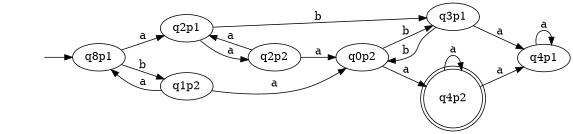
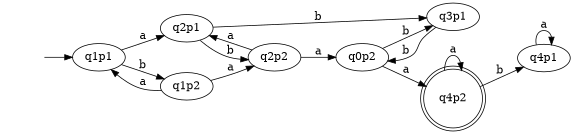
edge "q3p1" -> "q4p1": removed, label "a"
edge "q2p1" -> "q2p2": label "a" -> "b"
node "q8p1": label "q8p1" -> "q1p1"
edge "q4p2" -> "q4p1": label "a" -> "b"
edge "q1p2" -> "q0p2": now "q1p2" -> "q2p2"
